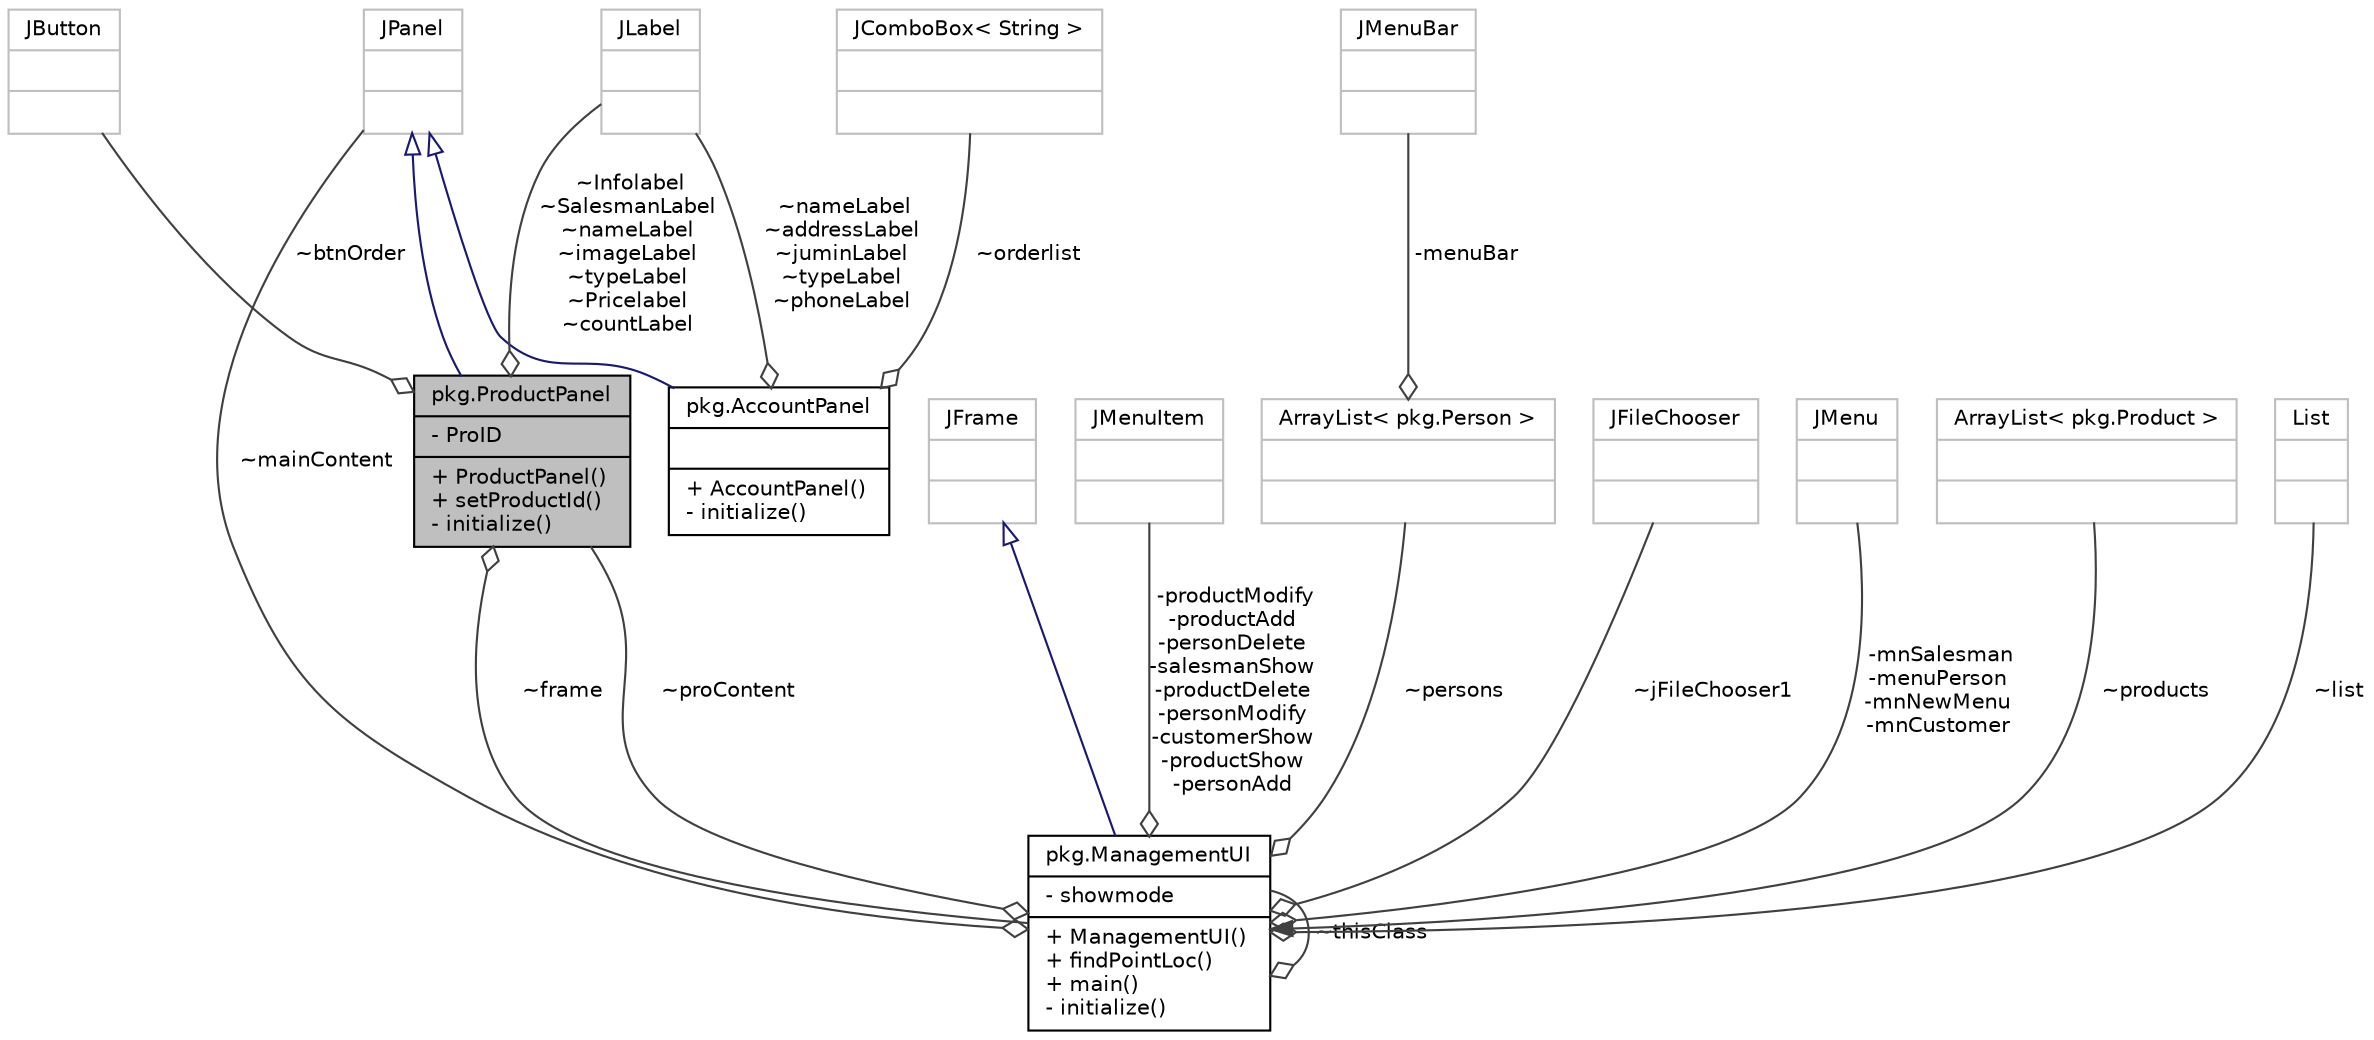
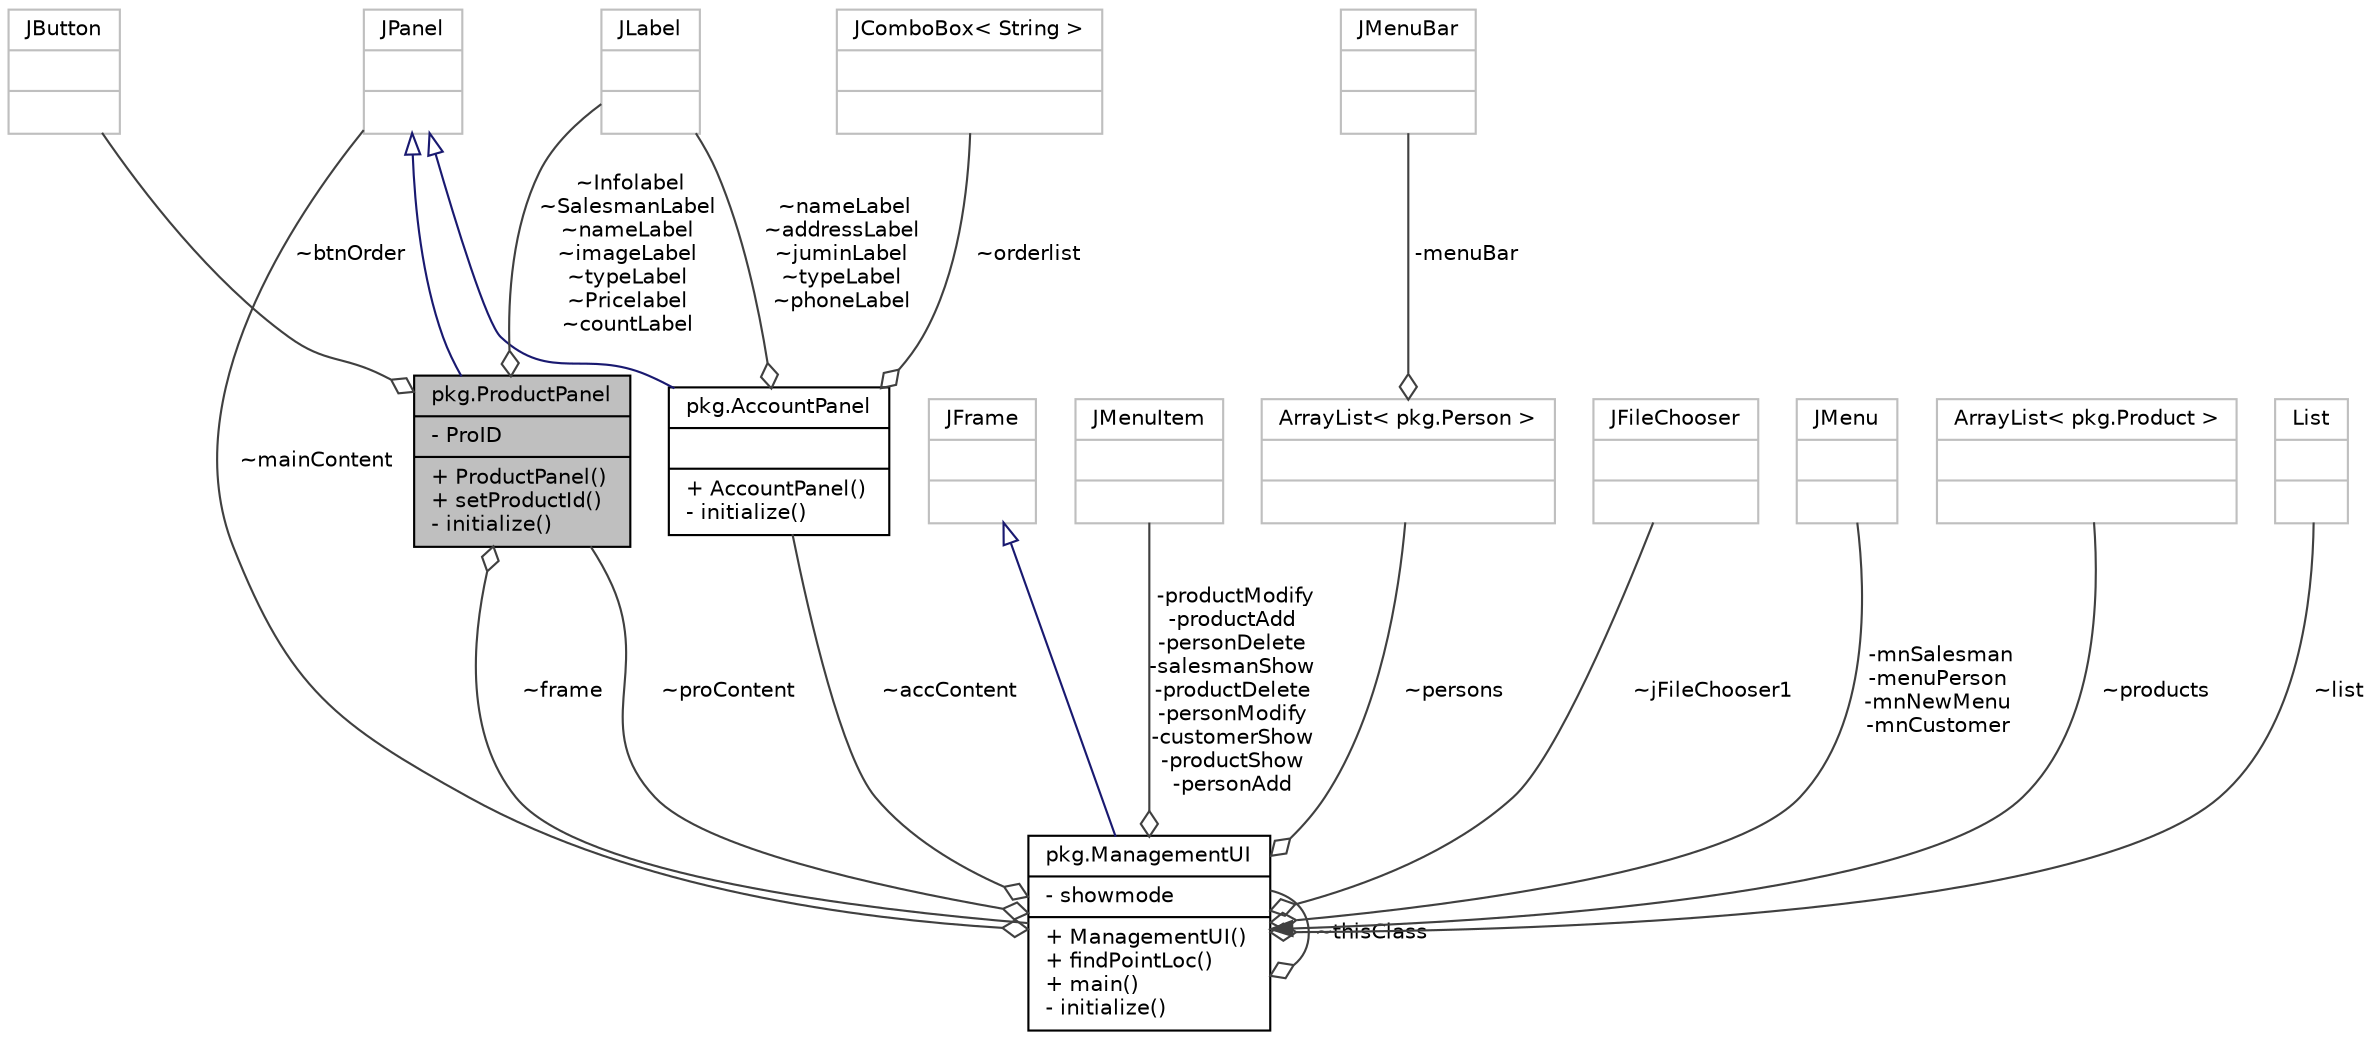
edge "pkg.AccountPanel" -> "pkg.ManagementUI": added, label "~accContent"
